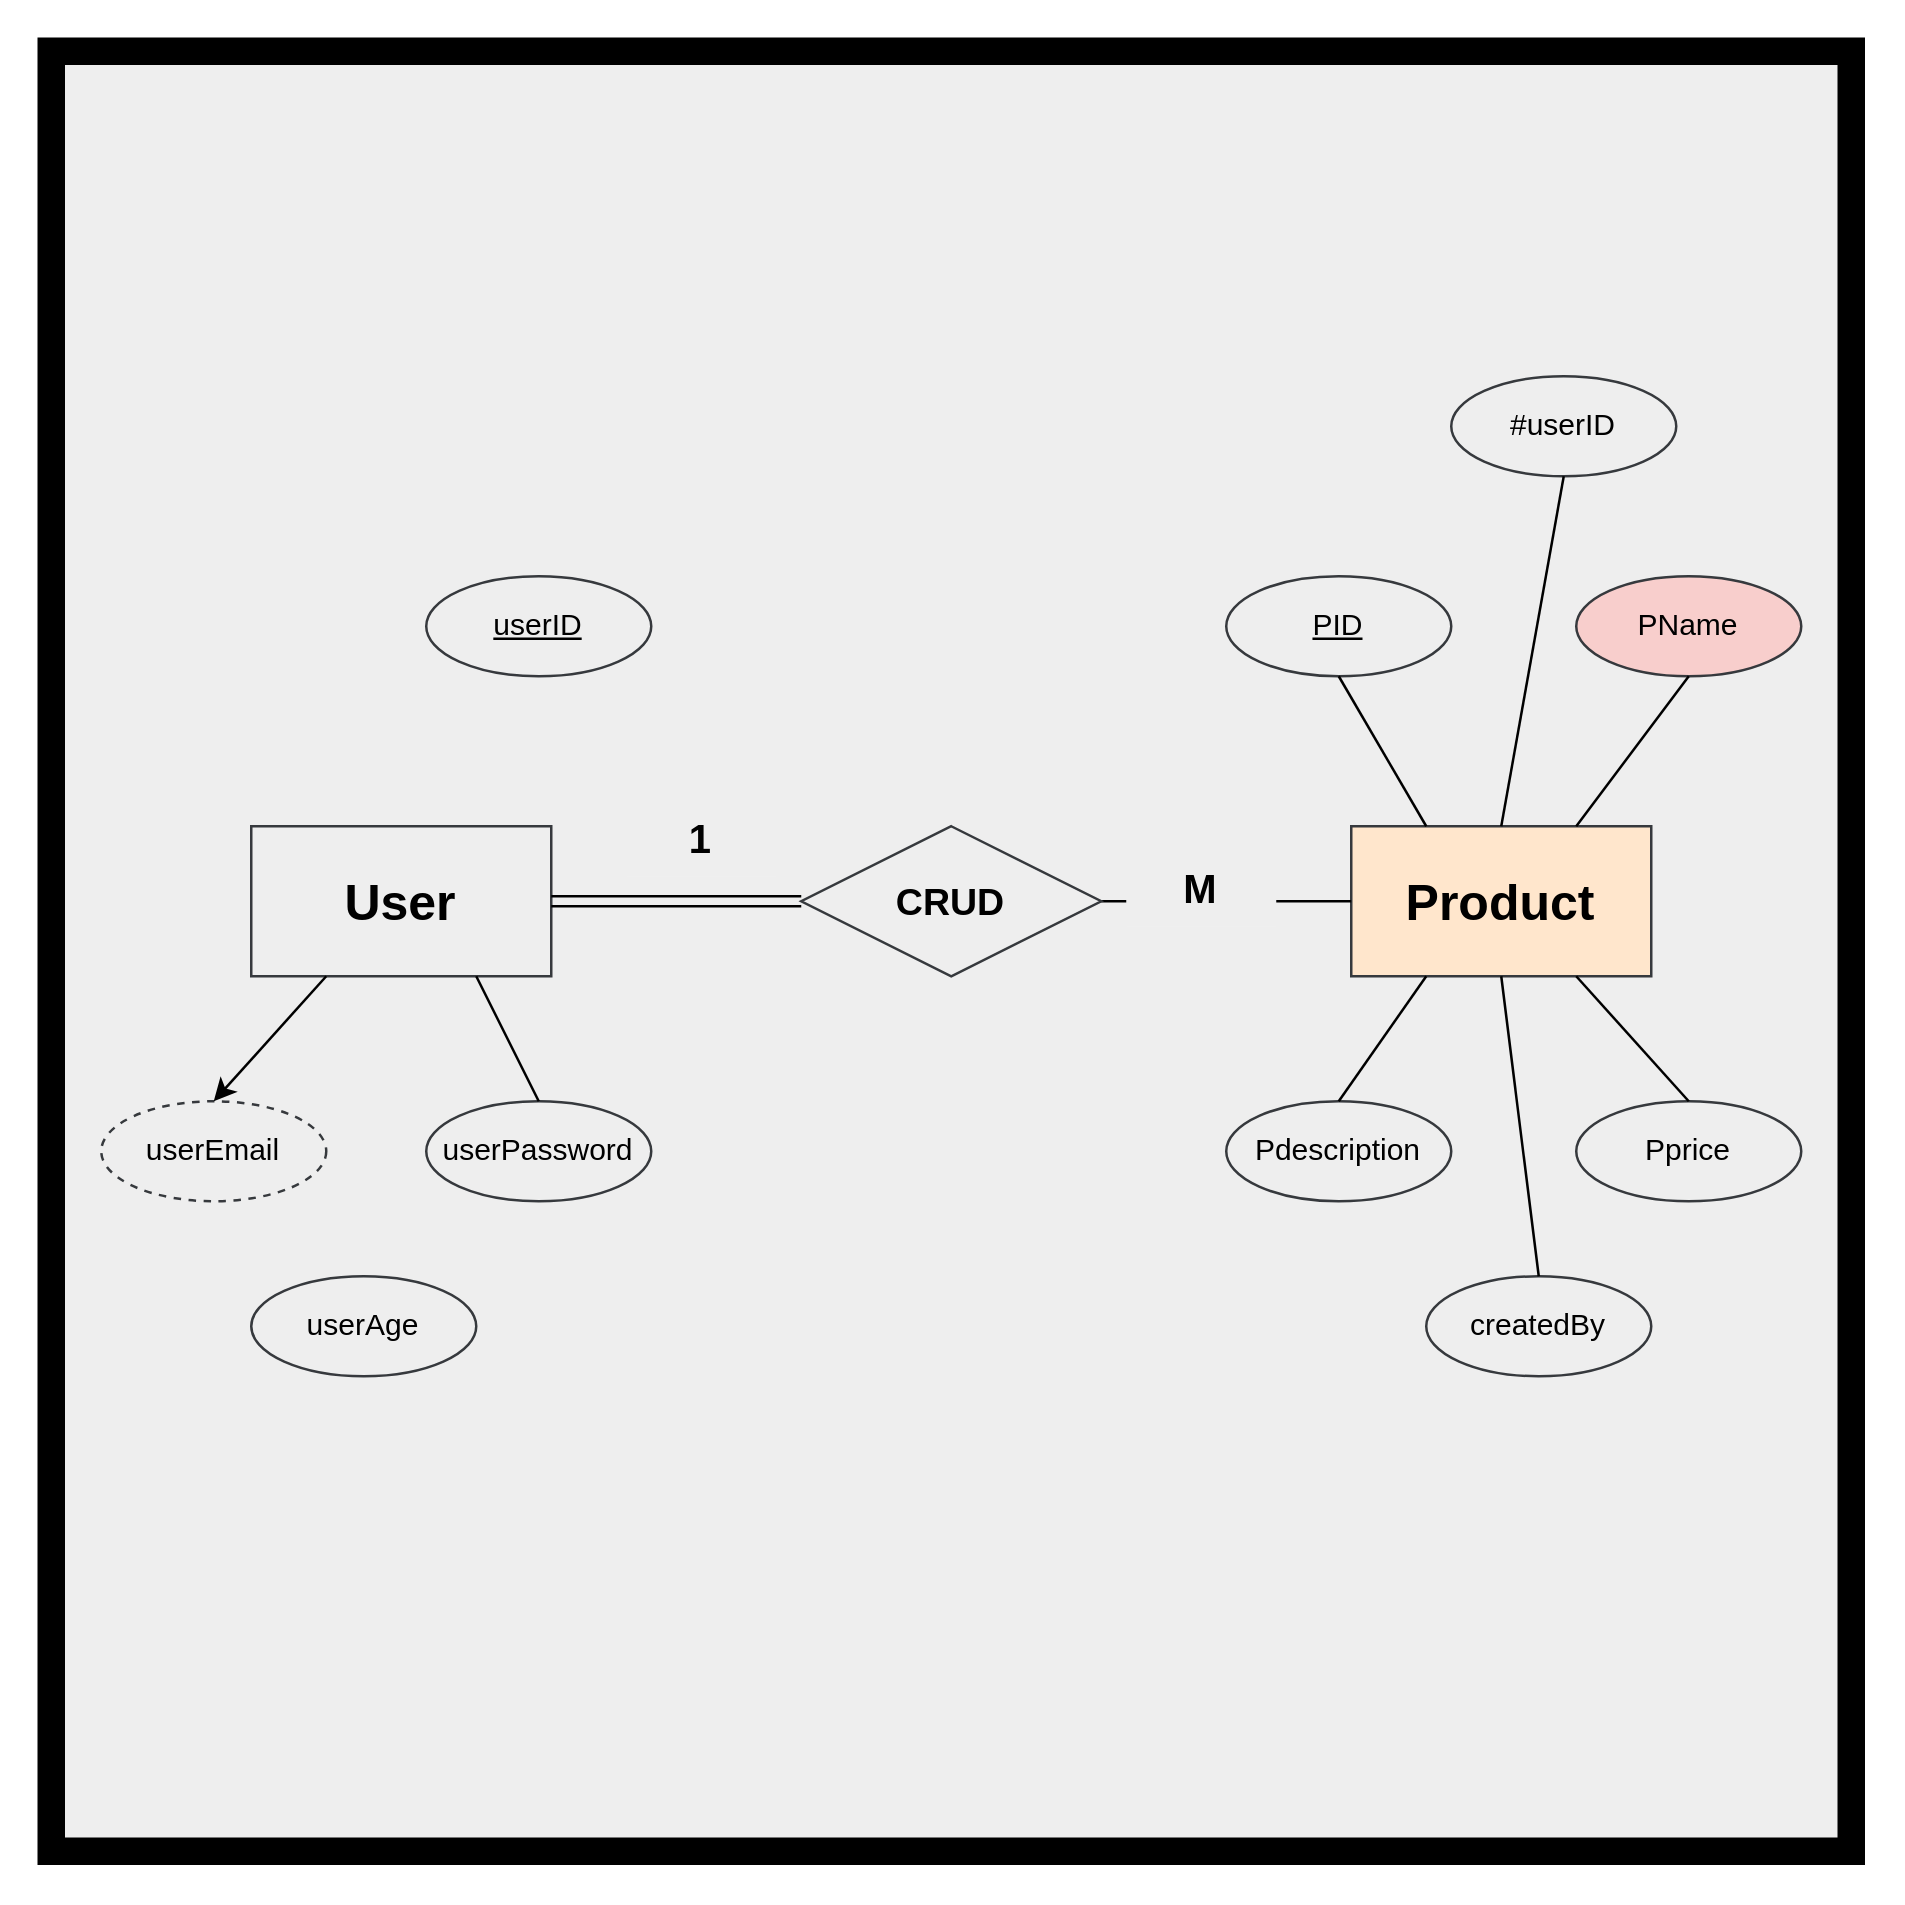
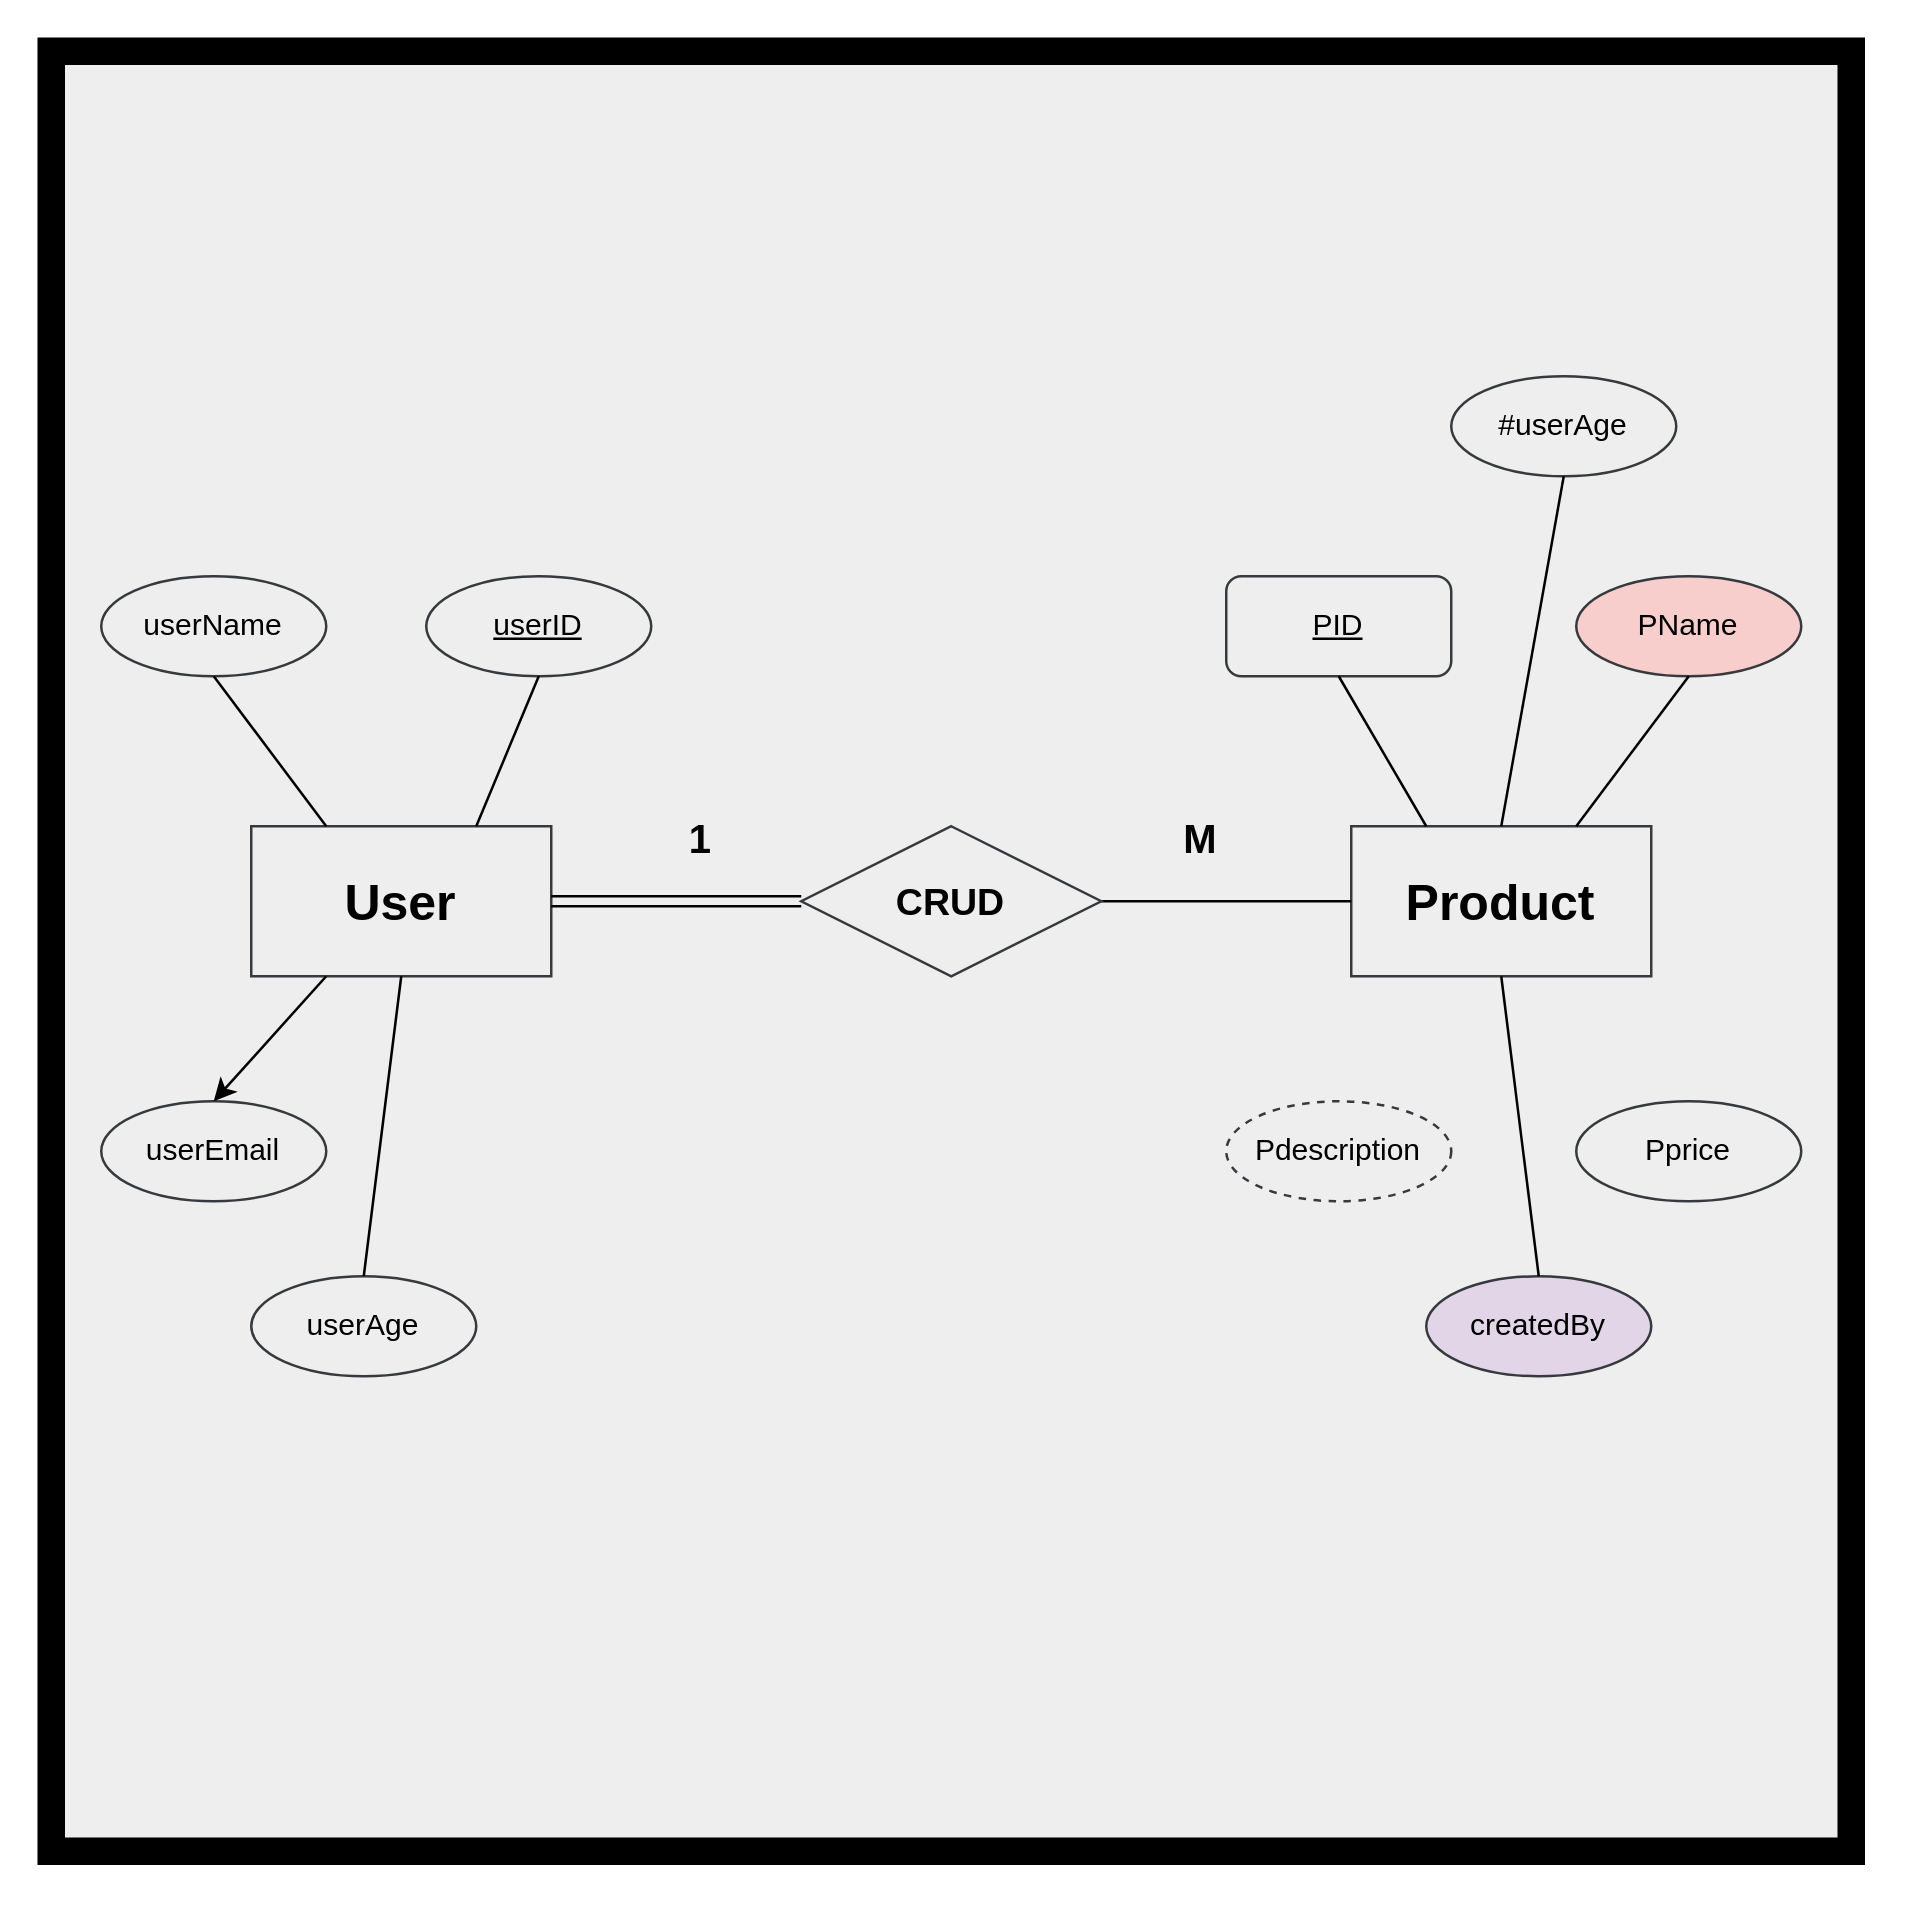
node "#userID": label "#userID" -> "#userAge"
node "userName": added
node "PID": shape ellipse -> rounded rectangle
edge "userID" -- "User": added
edge "userName" -- "User": added
node "M": moved (1201, 889) -> (1201, 839)
node "Product": fillcolor #ffe6cc -> #eeeeee
edge "User" -- "userPassword": removed
edge "Product" -- "Pdescription": removed
edge "Product" -- "Pprice": removed
edge "User" -- "userAge": added
node "userEmail": style dashed -> solid
node "userPassword": removed
node "Pdescription": style solid -> dashed
node "createdBy": fillcolor #eeeeee -> #e1d5e7
